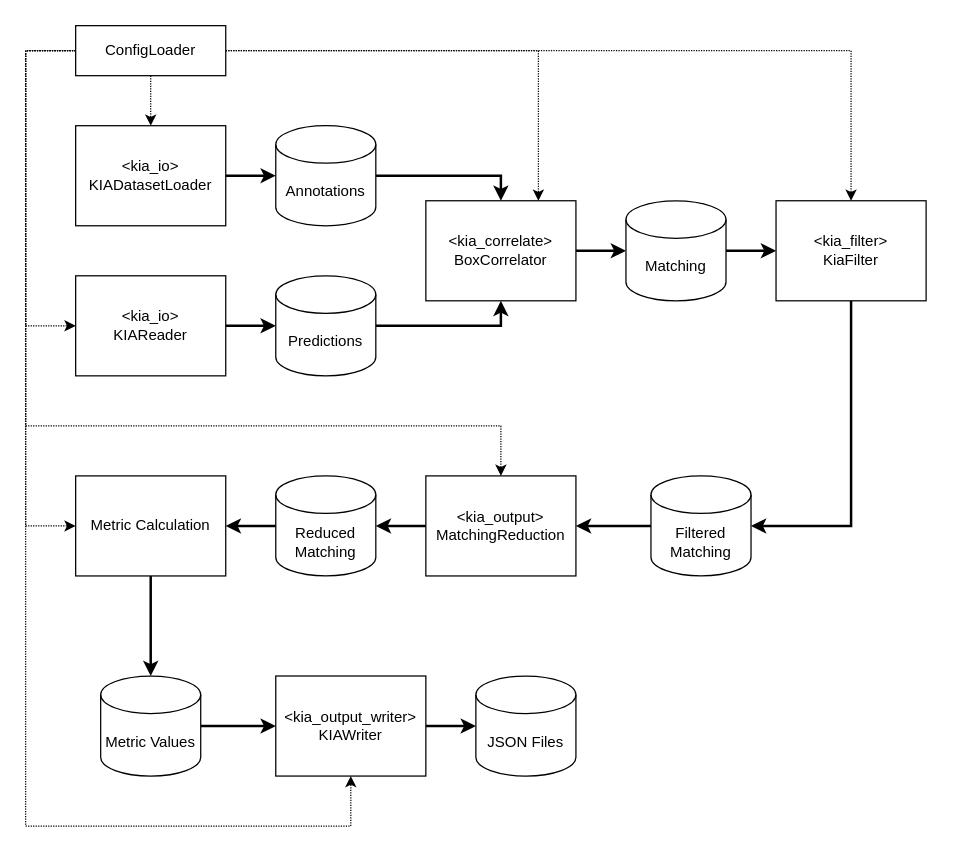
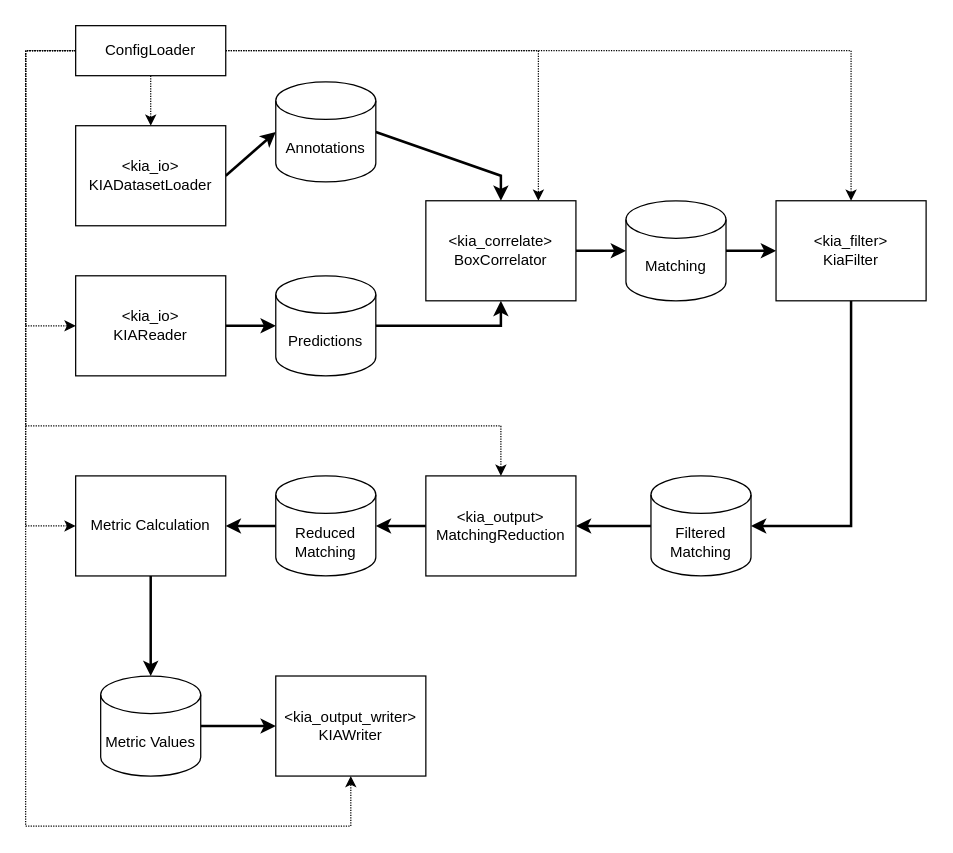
node "Annotations": moved (326, 176) -> (326, 132)
edge "<kia_output_writer> KIAWriter" -> "JSON Files": removed
node "JSON Files": removed
